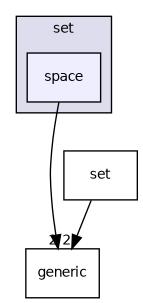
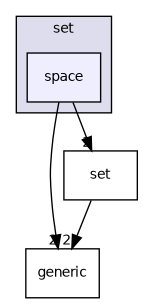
edge "space" -> "set": added
